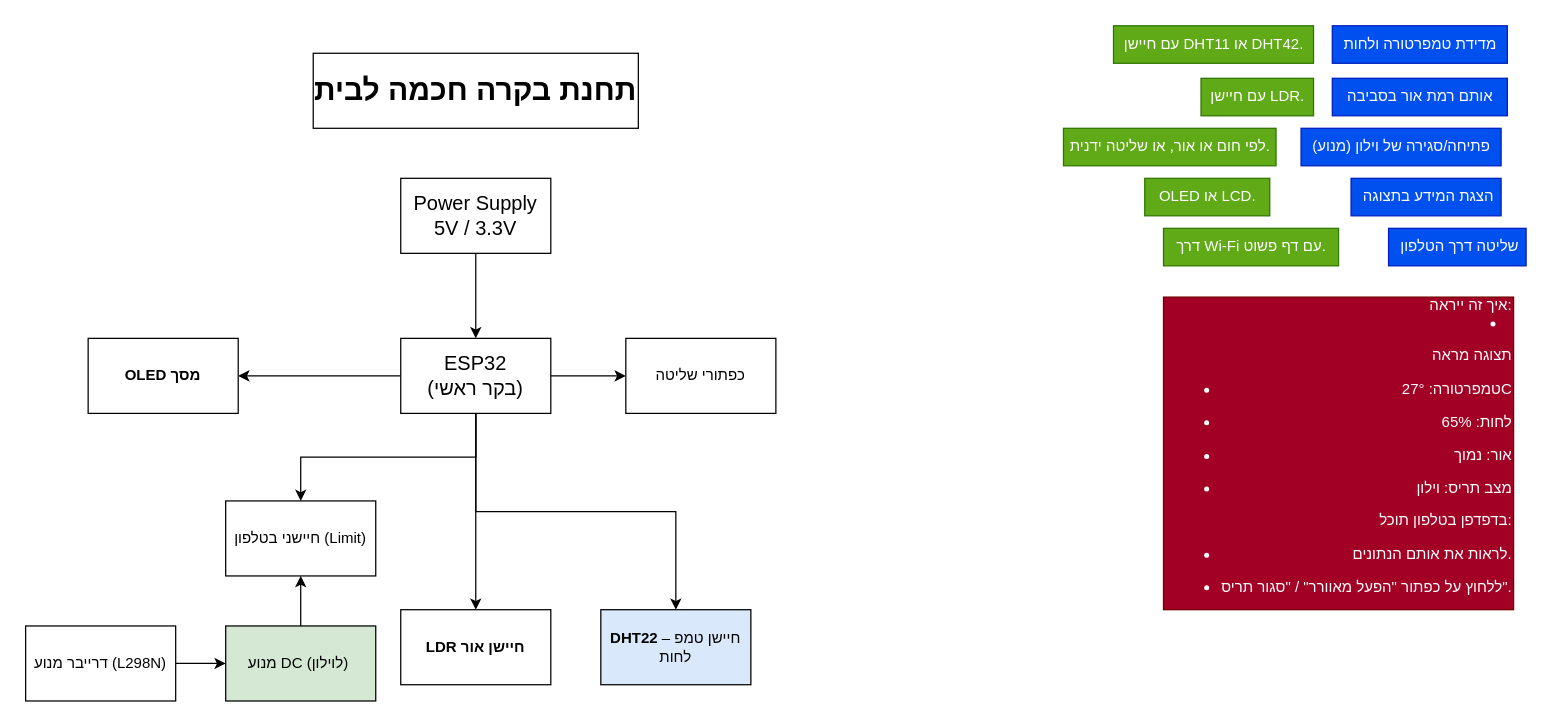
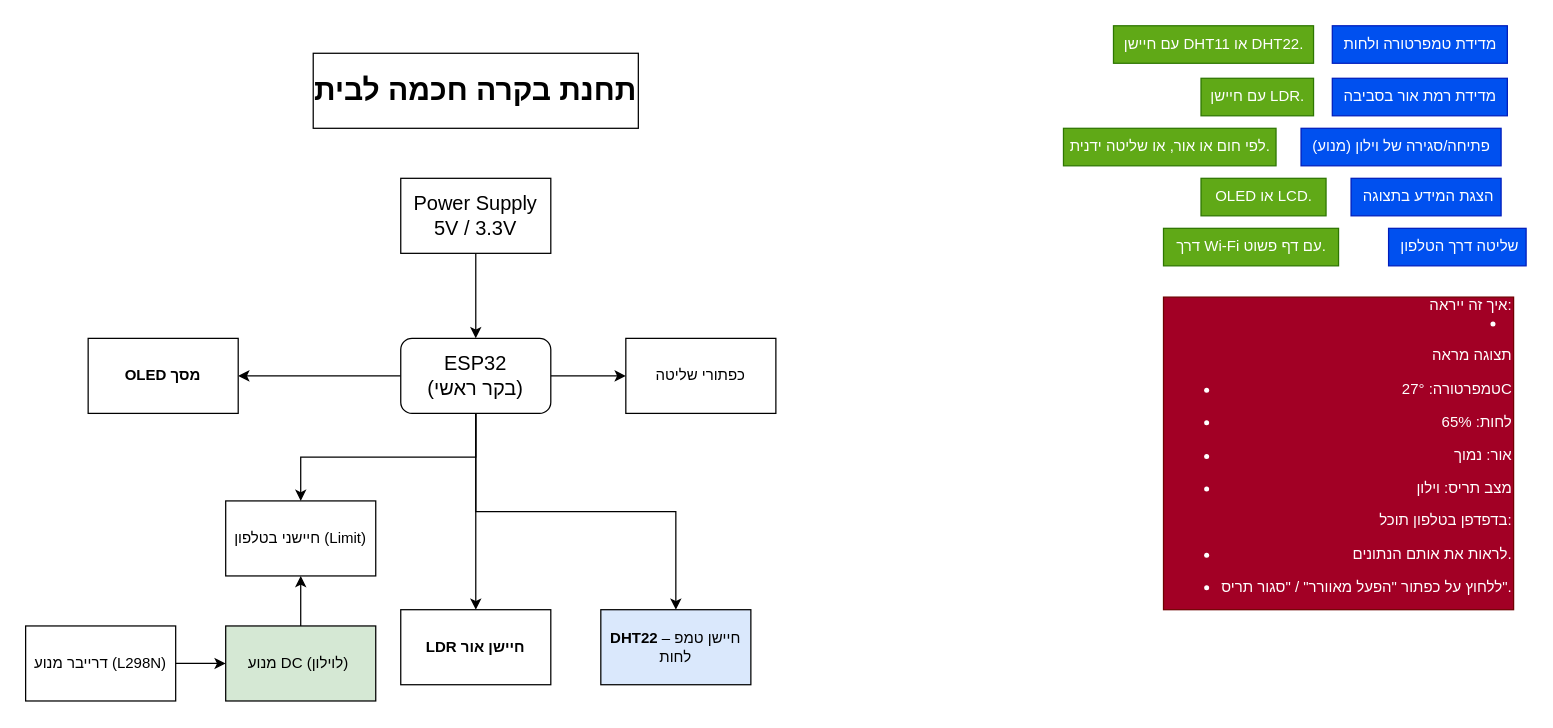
node "עם חיישן DHT11 או DHT42.": label "עם חיישן DHT11 או DHT42." -> "עם חיישן DHT11 או DHT22."
node "אותם רמת אור בסביבה": label "אותם רמת אור בסביבה" -> "מדידת רמת אור בסביבה"
node "OLED או LCD.": moved (1207, 197) -> (1263, 197)
node "ESP32 (בקר ראשי)": shape rectangle -> rounded rectangle
